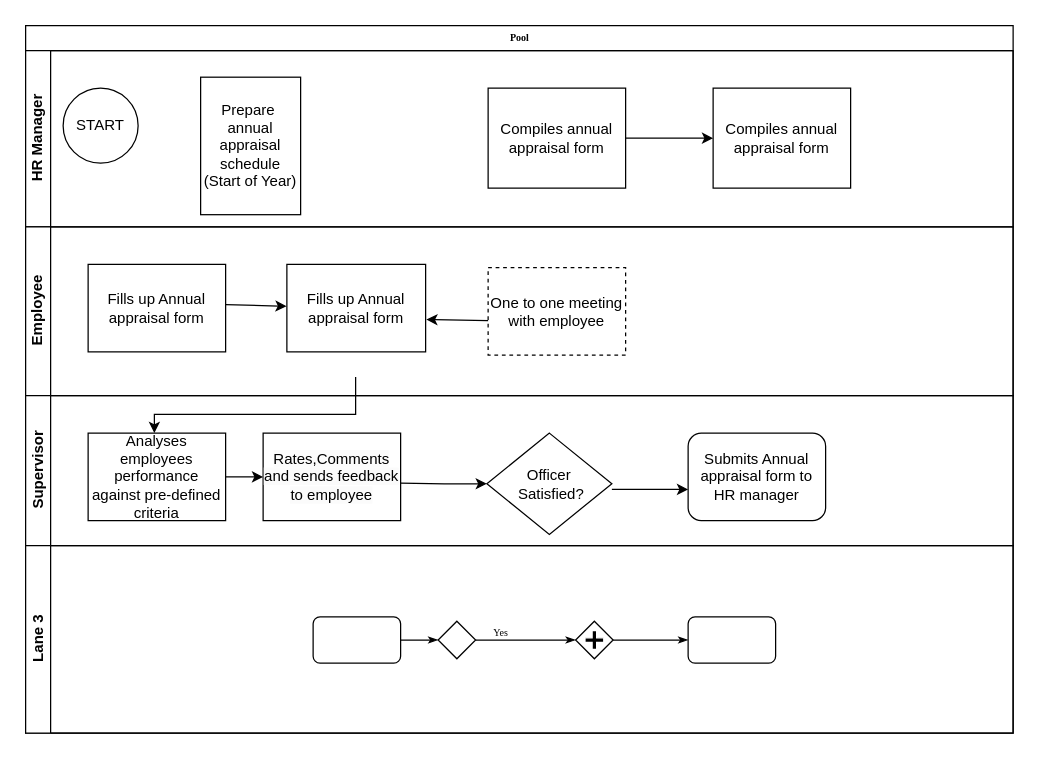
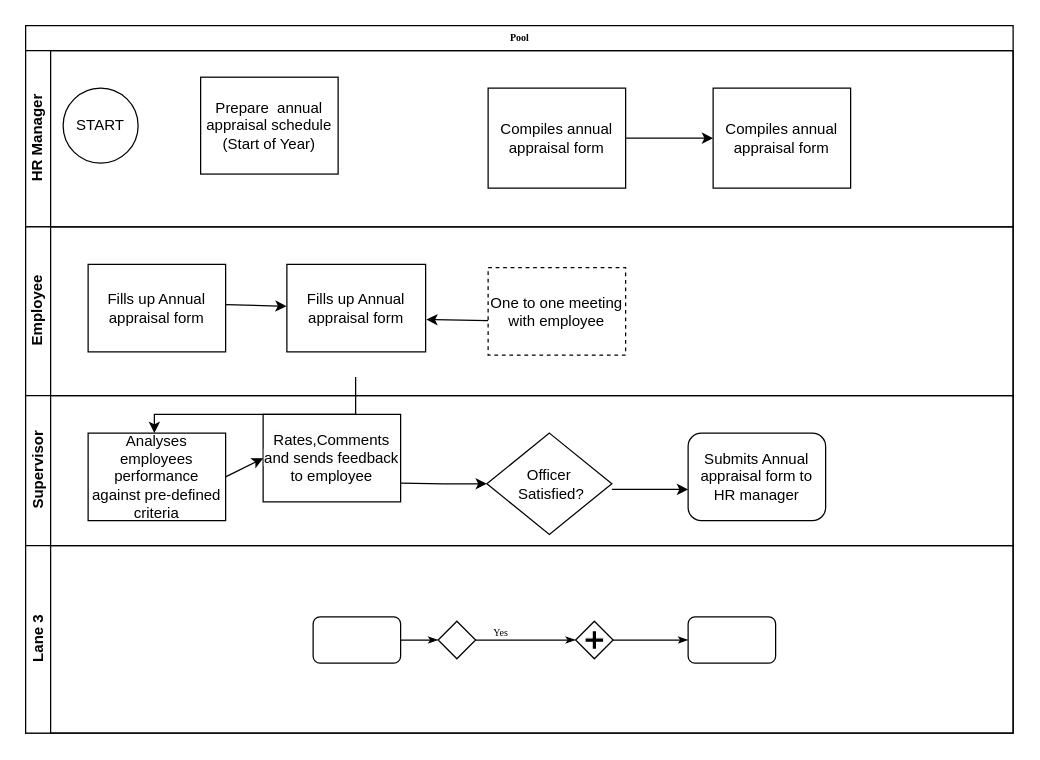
node "Prepare annual appraisal schedule (Start of Year)": size 100x138 -> 138x97
node "Rates,Comments and sends feedback to employee": moved (332, 477) -> (332, 458)
